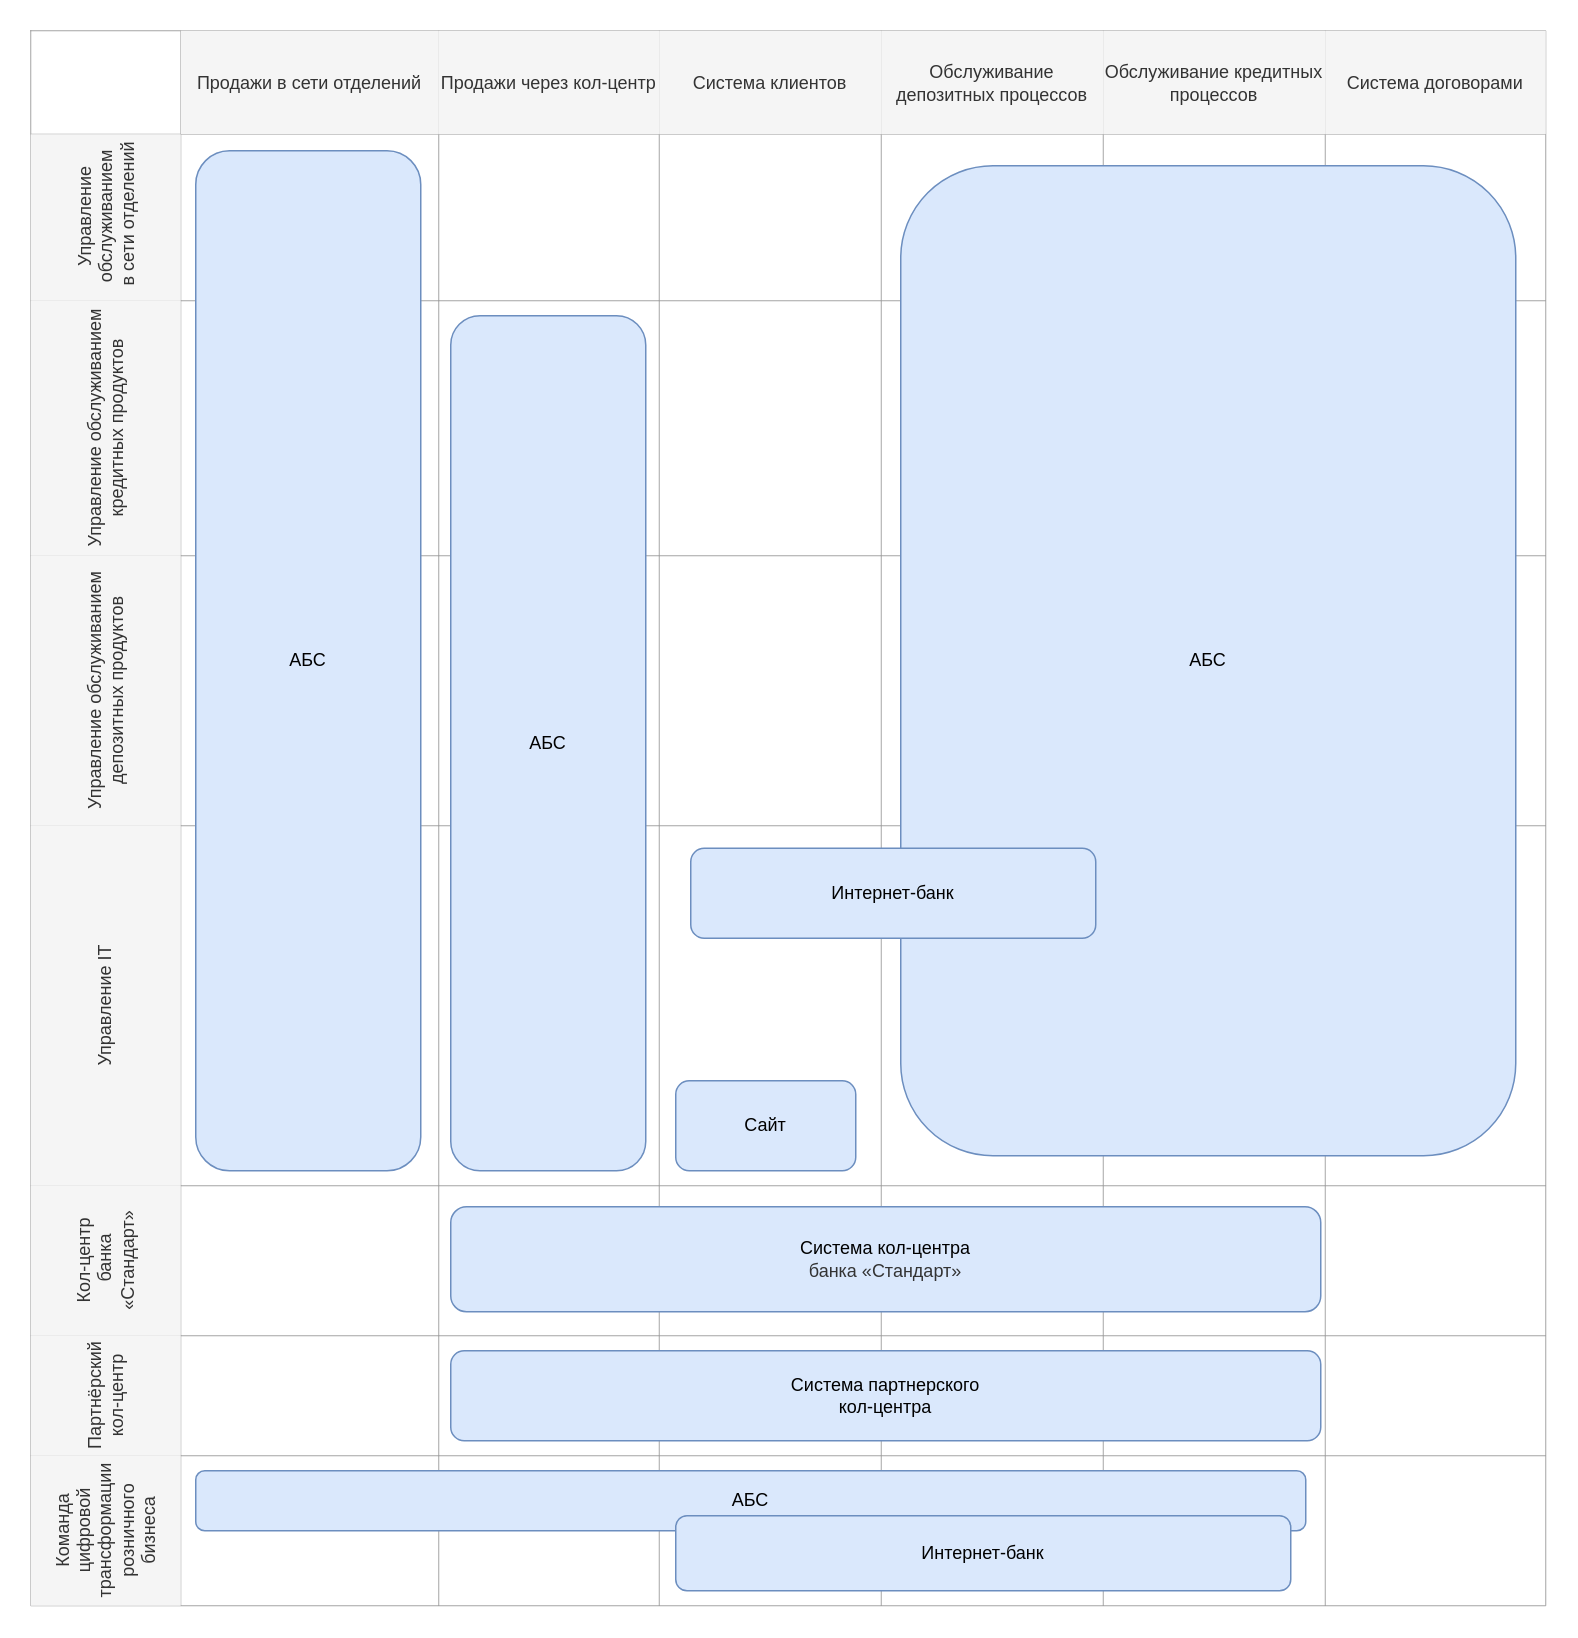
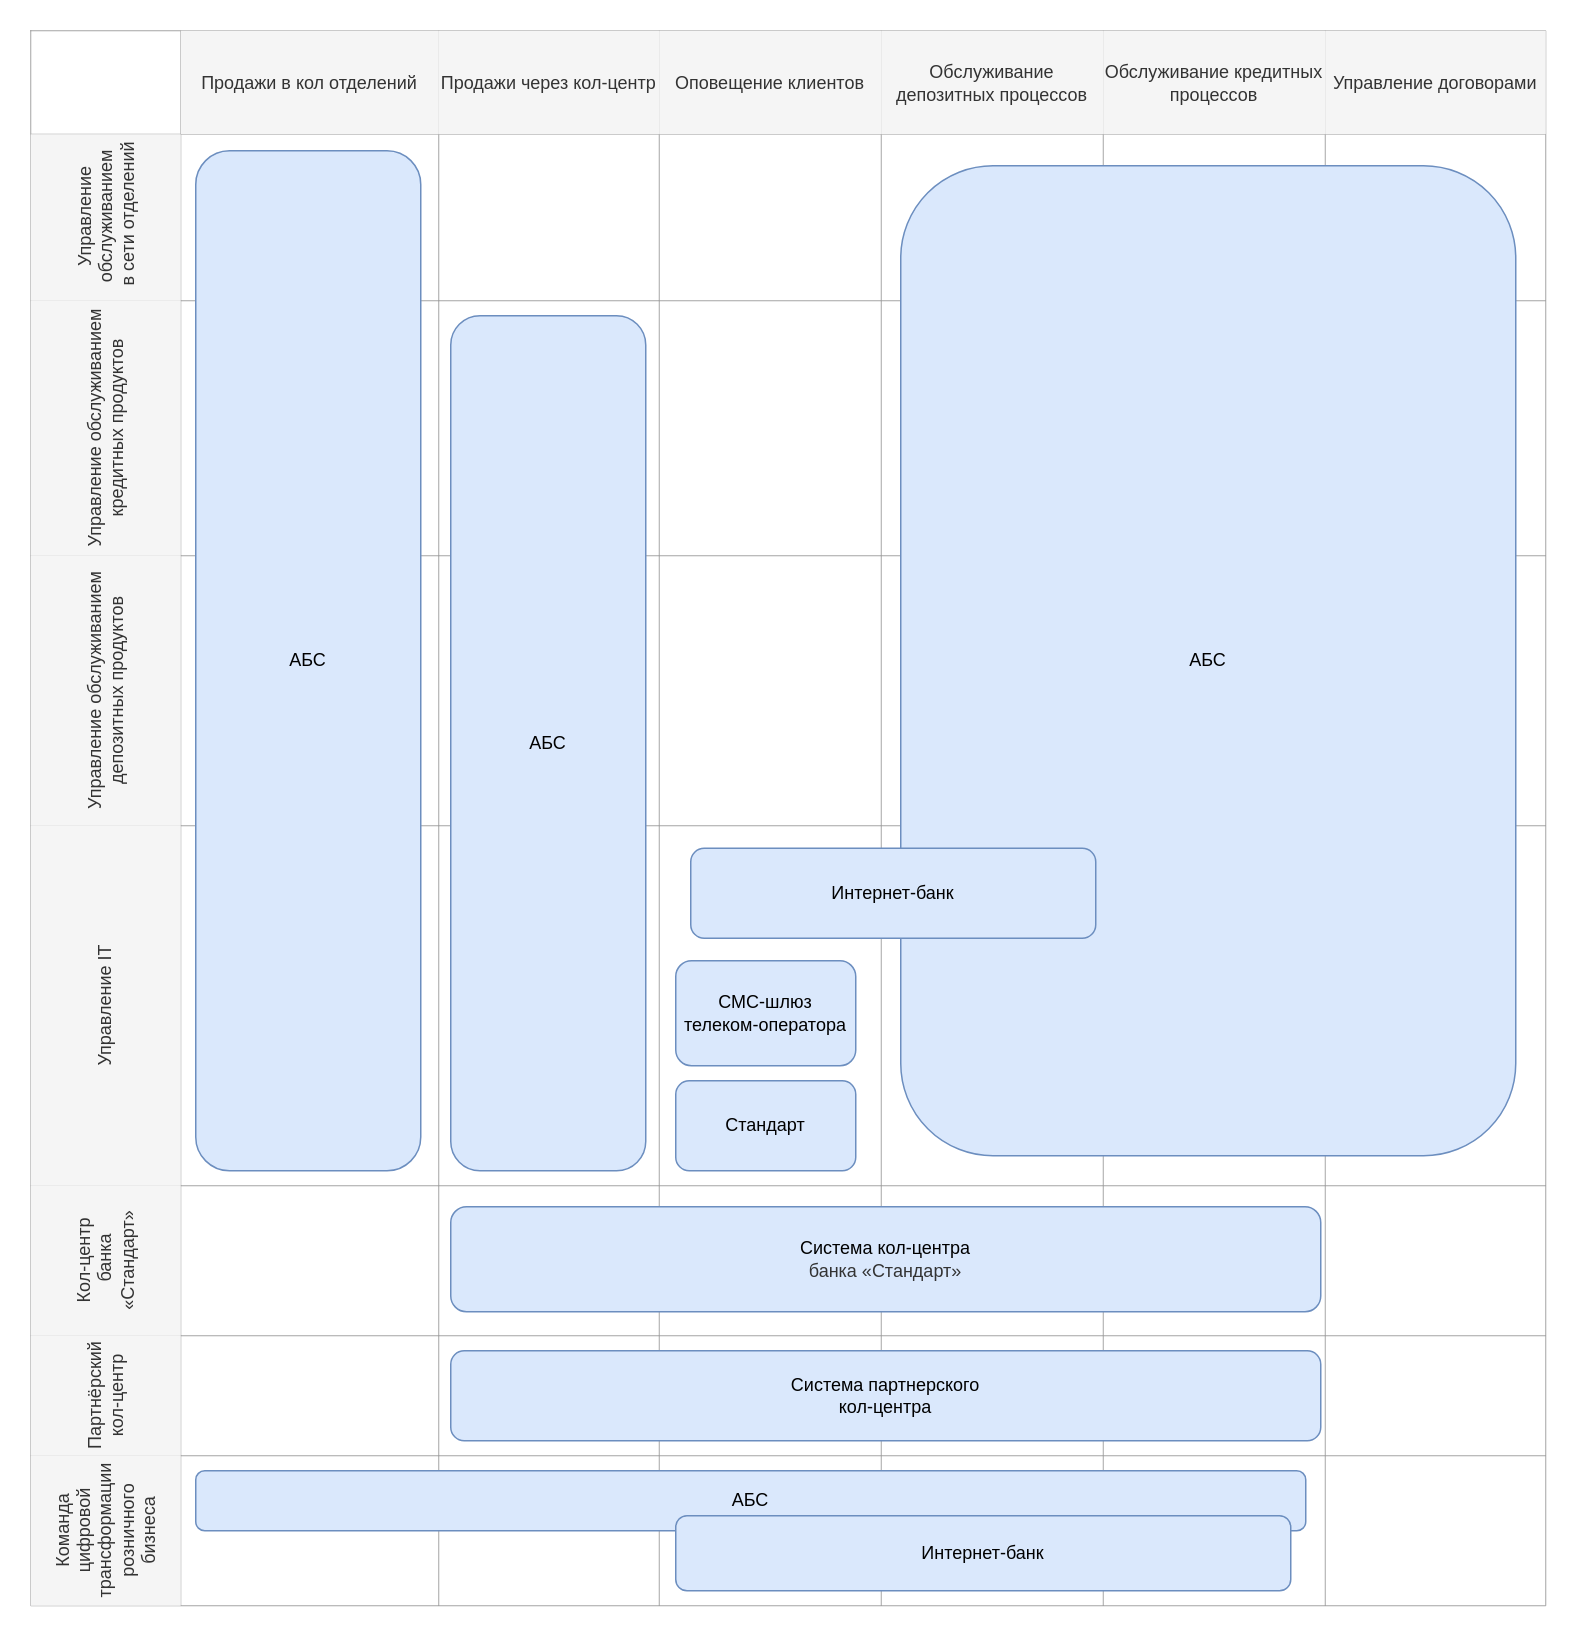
node "Продажи в сети отделений": label "Продажи в сети отделений" -> "Продажи в кол отделений"
node "Система клиентов": label "Система клиентов" -> "Оповещение клиентов"
node "Система договорами": label "Система договорами" -> "Управление договорами"
node "СМС-шлюз телеком-оператора": added
node "Сайт": label "Сайт" -> "Стандарт"
